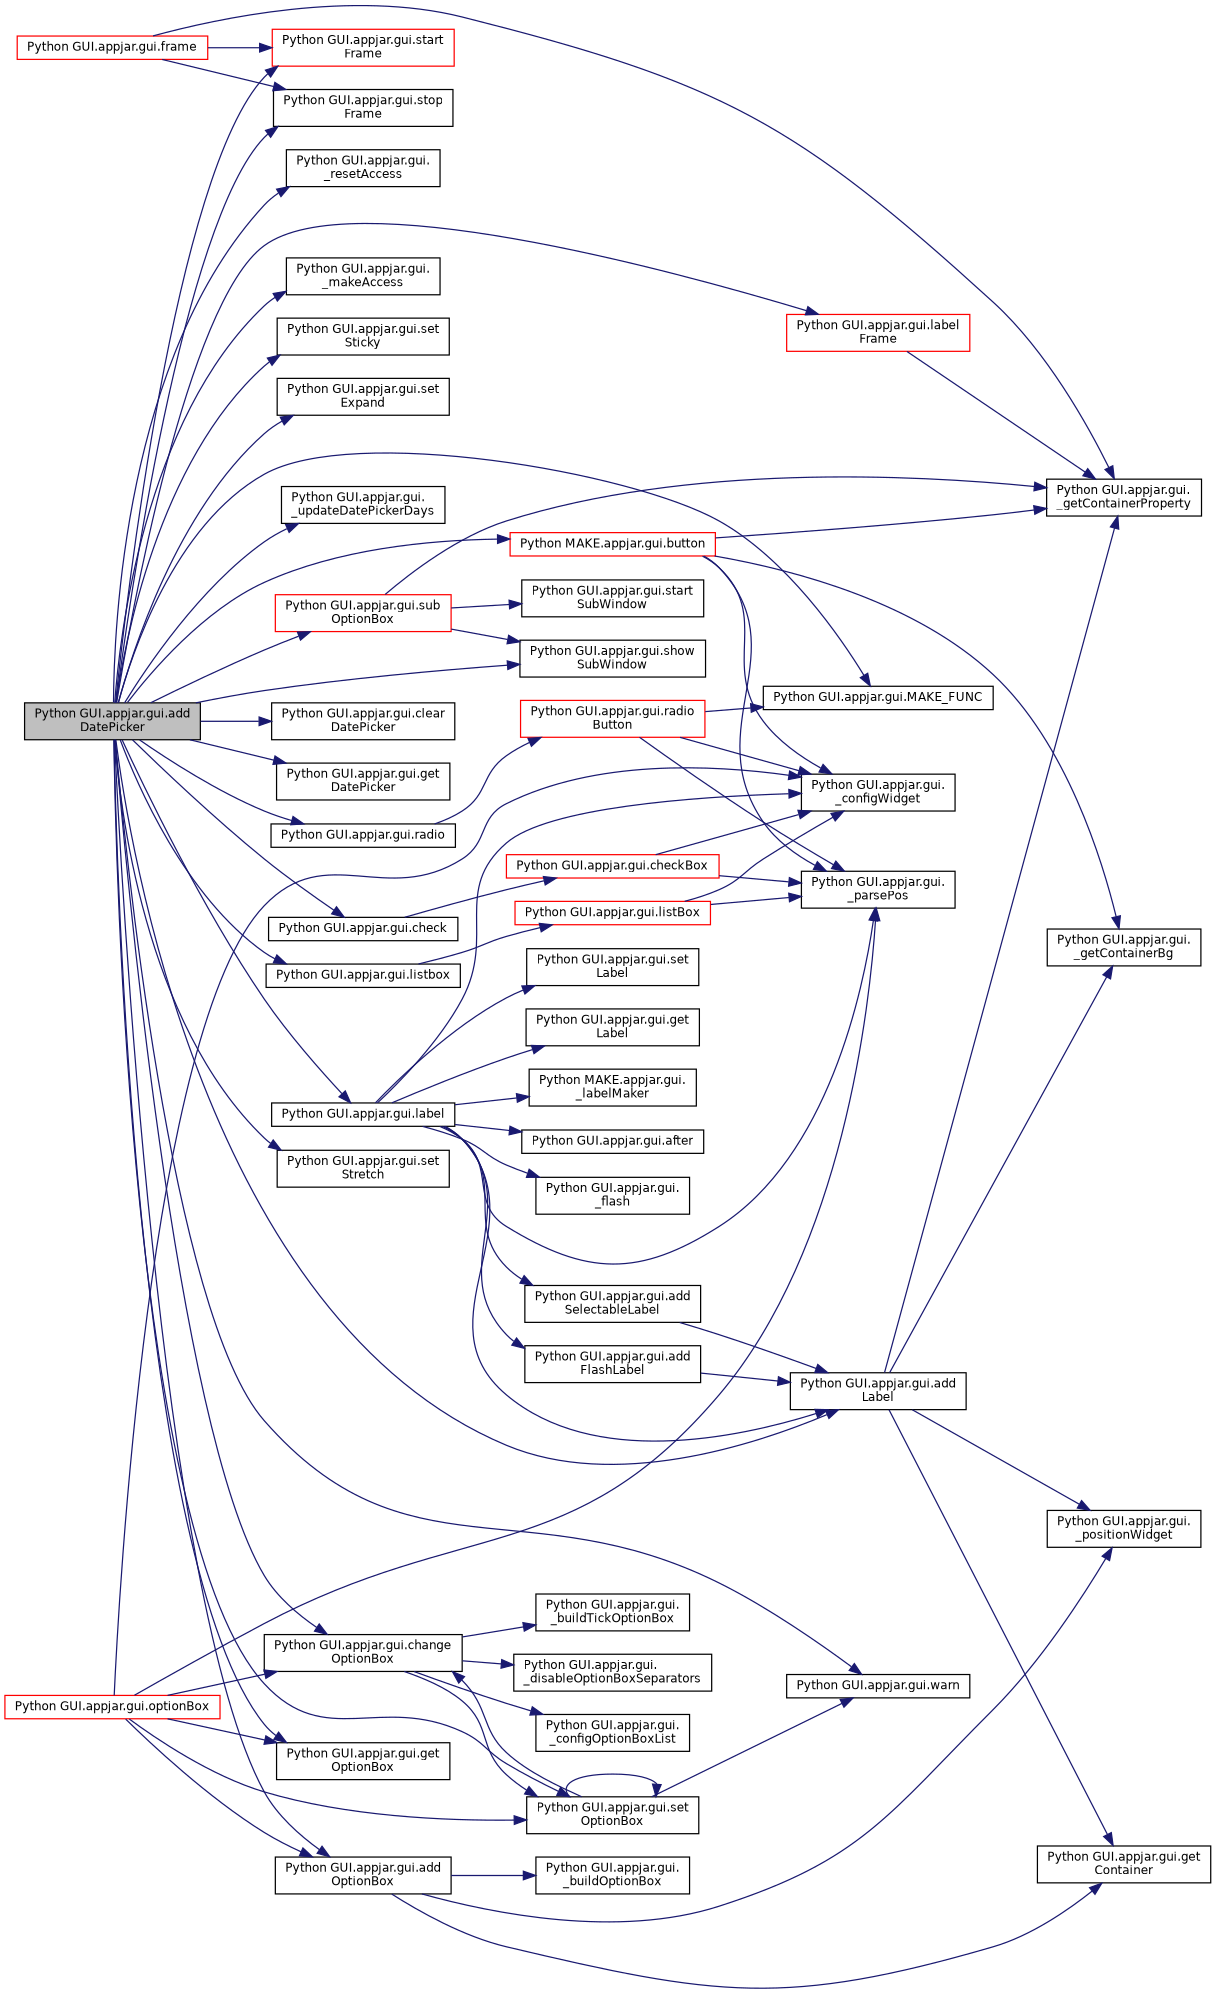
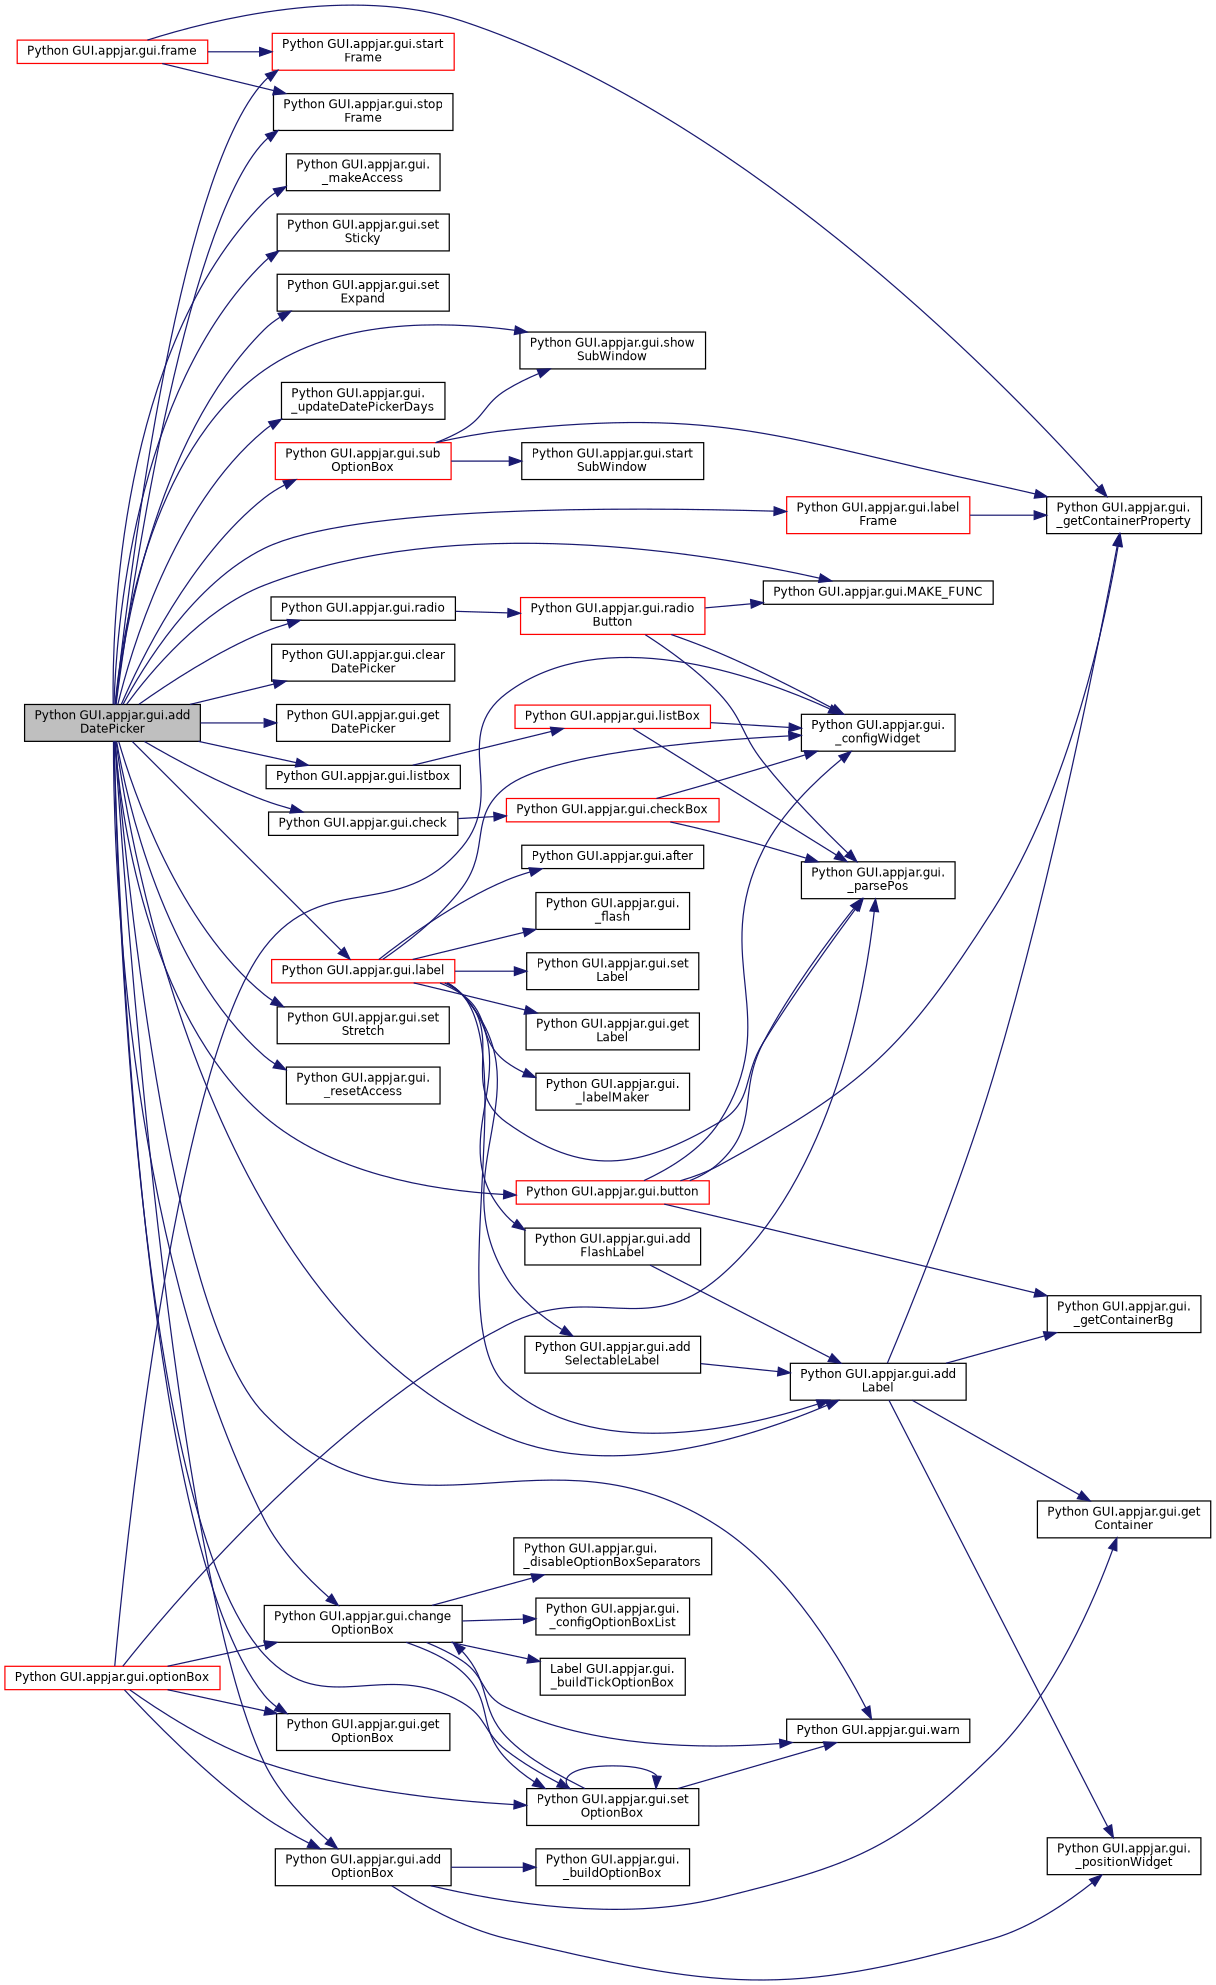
node "Python MAKE.appjar.gui.button": label "Python MAKE.appjar.gui.button" -> "Python GUI.appjar.gui.button"
node "Python MAKE.appjar.gui. _labelMaker": label "Python MAKE.appjar.gui. _labelMaker" -> "Python GUI.appjar.gui. _labelMaker"
node "Python GUI.appjar.gui.label": color black -> red
node "Python GUI.appjar.gui. _buildTickOptionBox": label "Python GUI.appjar.gui. _buildTickOptionBox" -> "Label GUI.appjar.gui. _buildTickOptionBox"
edge "Python GUI.appjar.gui.change OptionBox" -> "Python GUI.appjar.gui.warn": added
